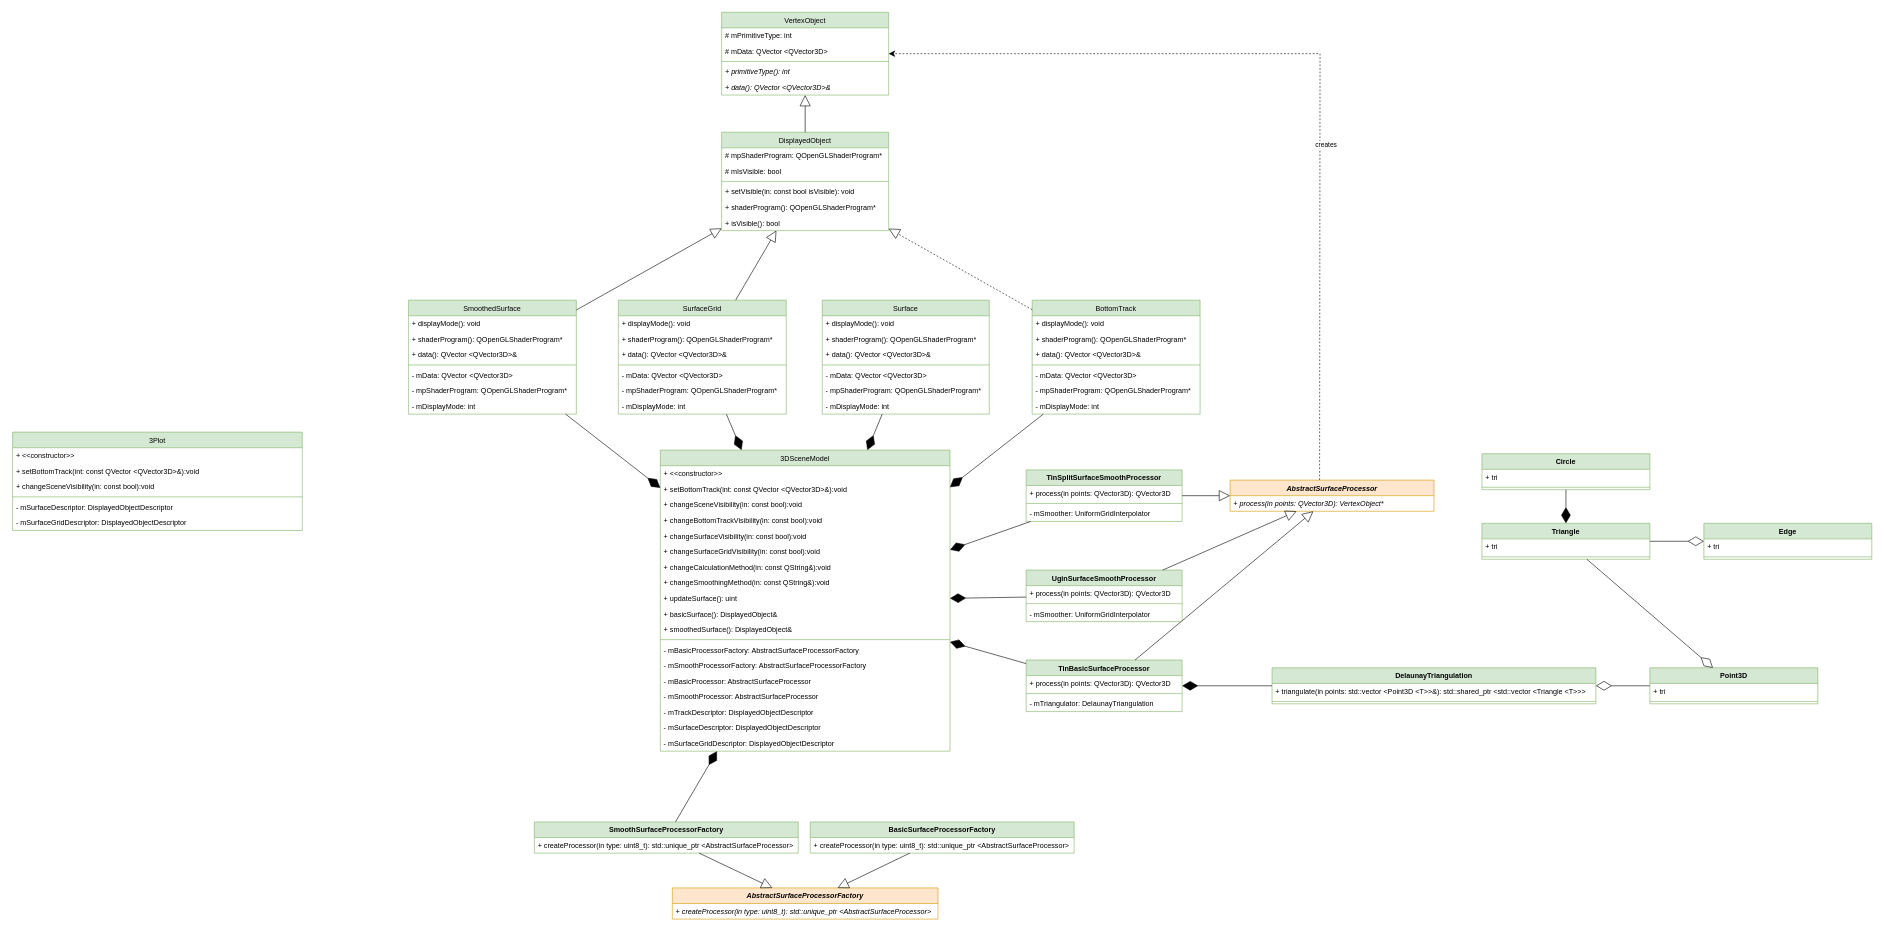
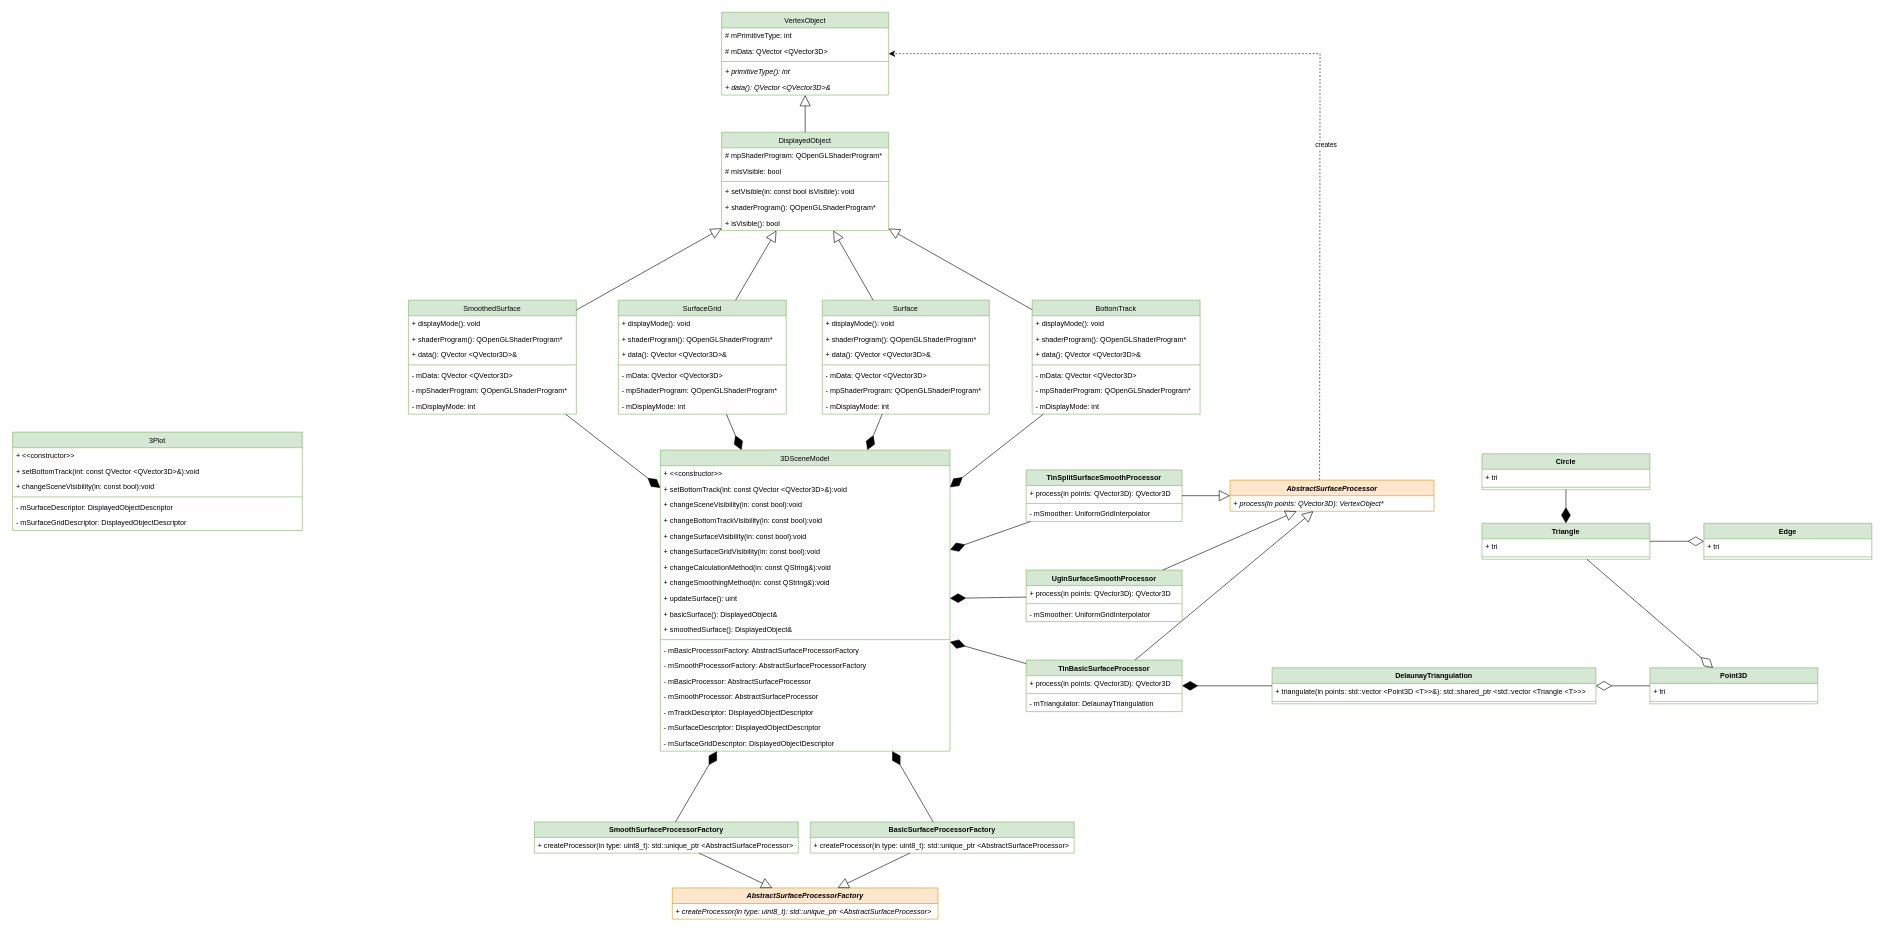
edge "Surface" -> "DisplayedObject": added
edge "BottomTrack" -> "DisplayedObject": style dashed -> solid
edge "BasicSurfaceProcessorFactory" -> "3DSceneModel": added
